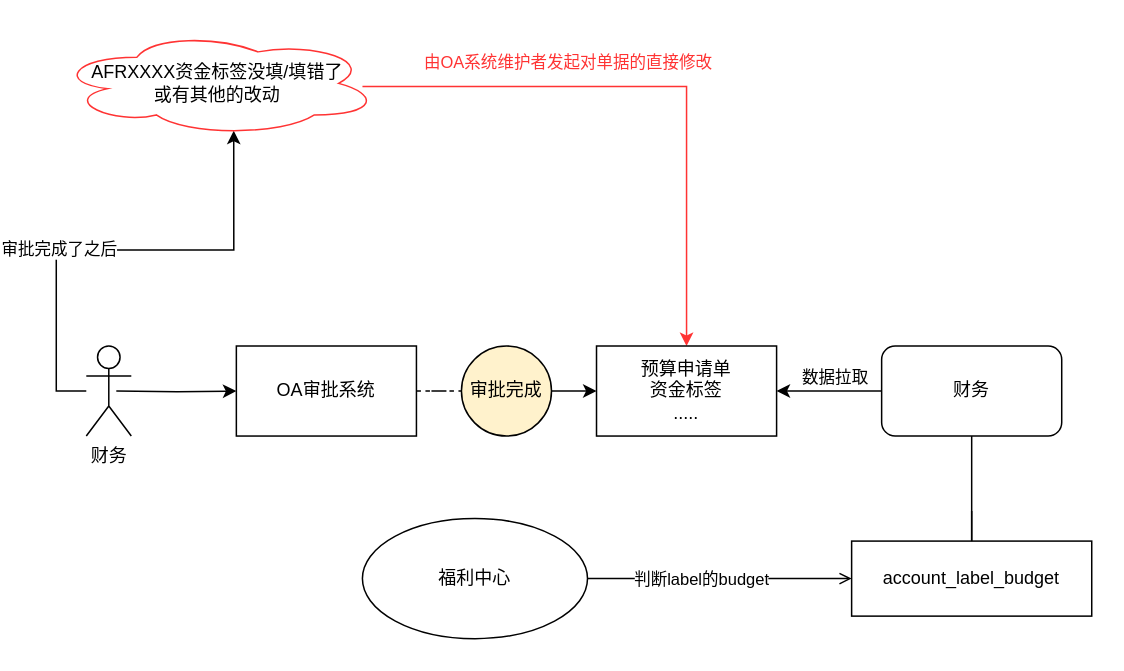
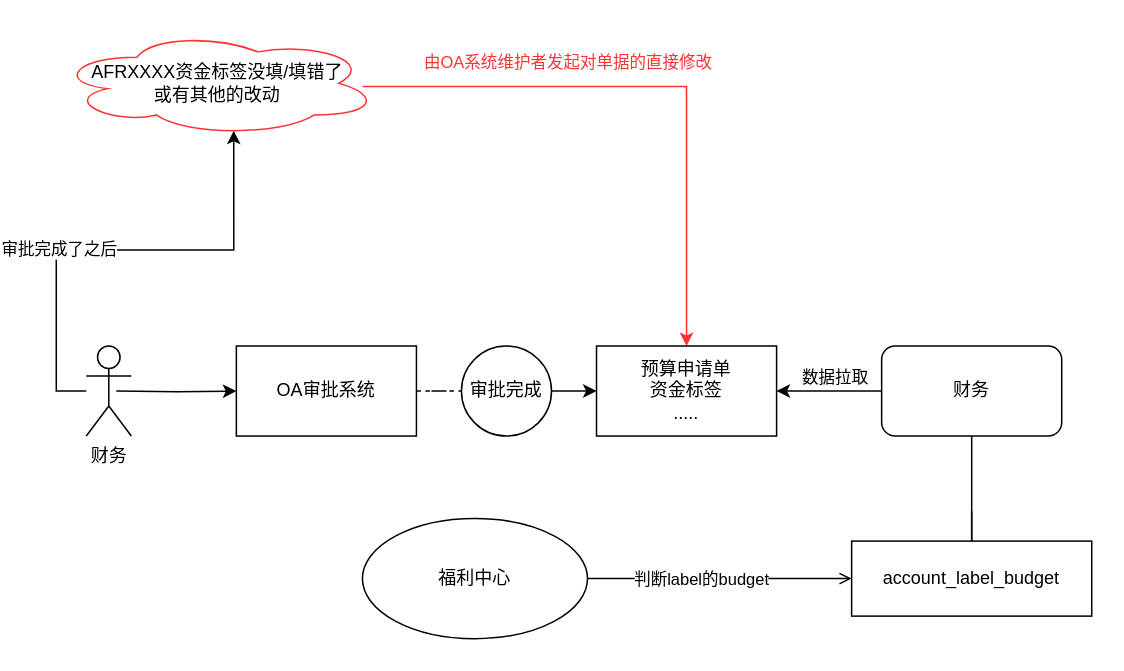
node "审批完成": fillcolor #fff2cc -> #ffffff
